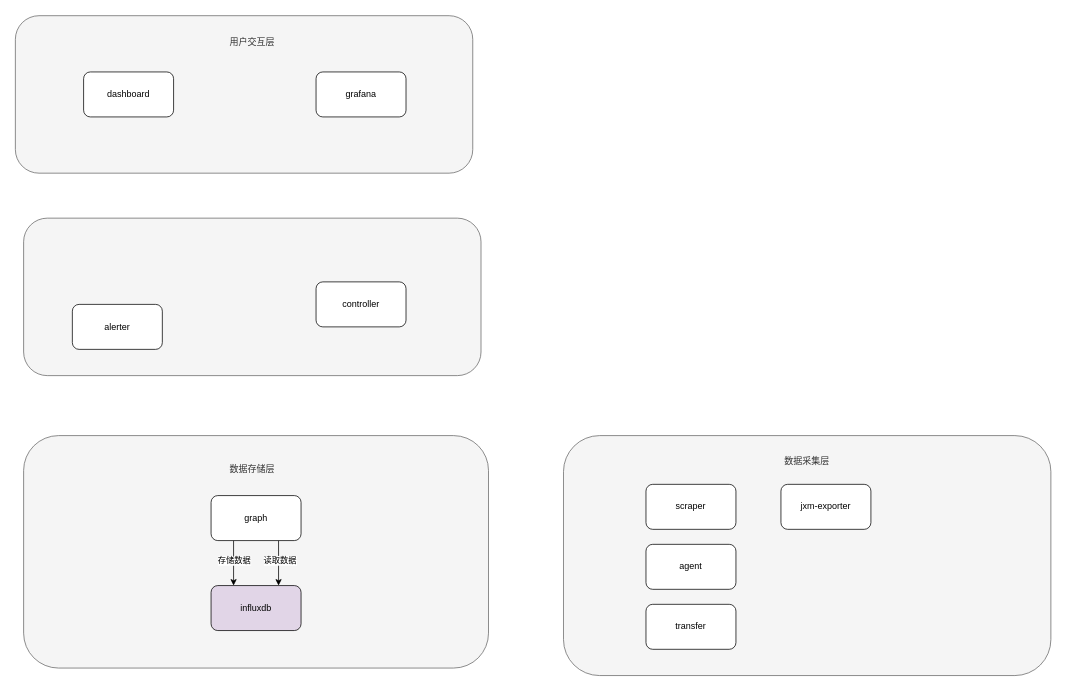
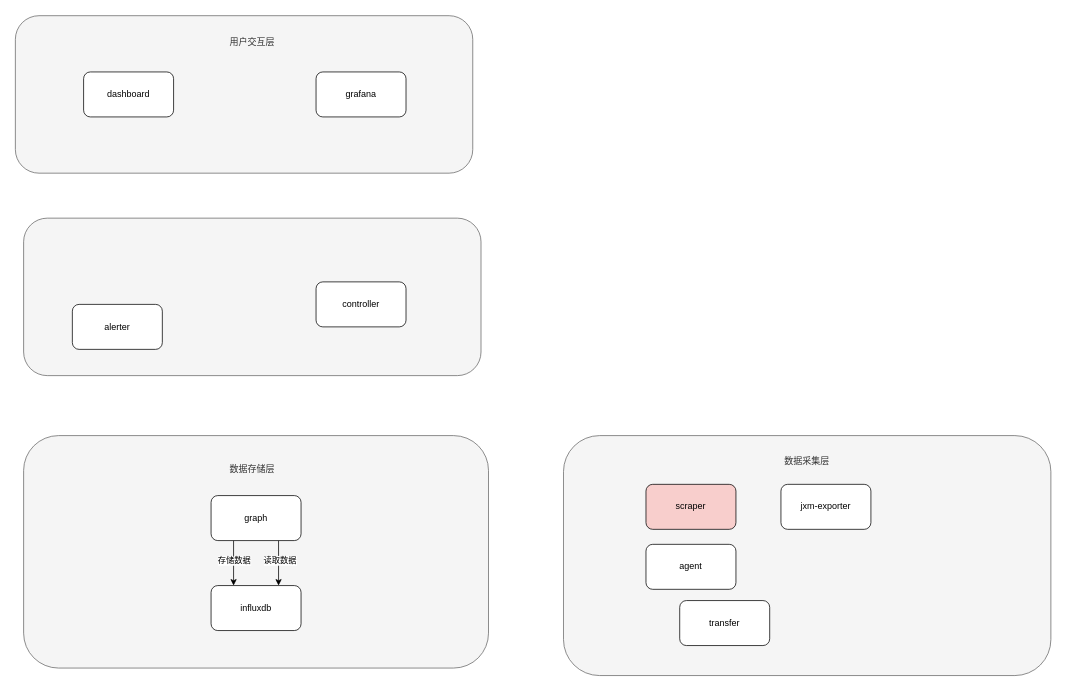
node "scraper": fillcolor #ffffff -> #f8cecc
node "influxdb": fillcolor #e1d5e7 -> #ffffff
node "transfer": moved (691, 627) -> (725, 623)
